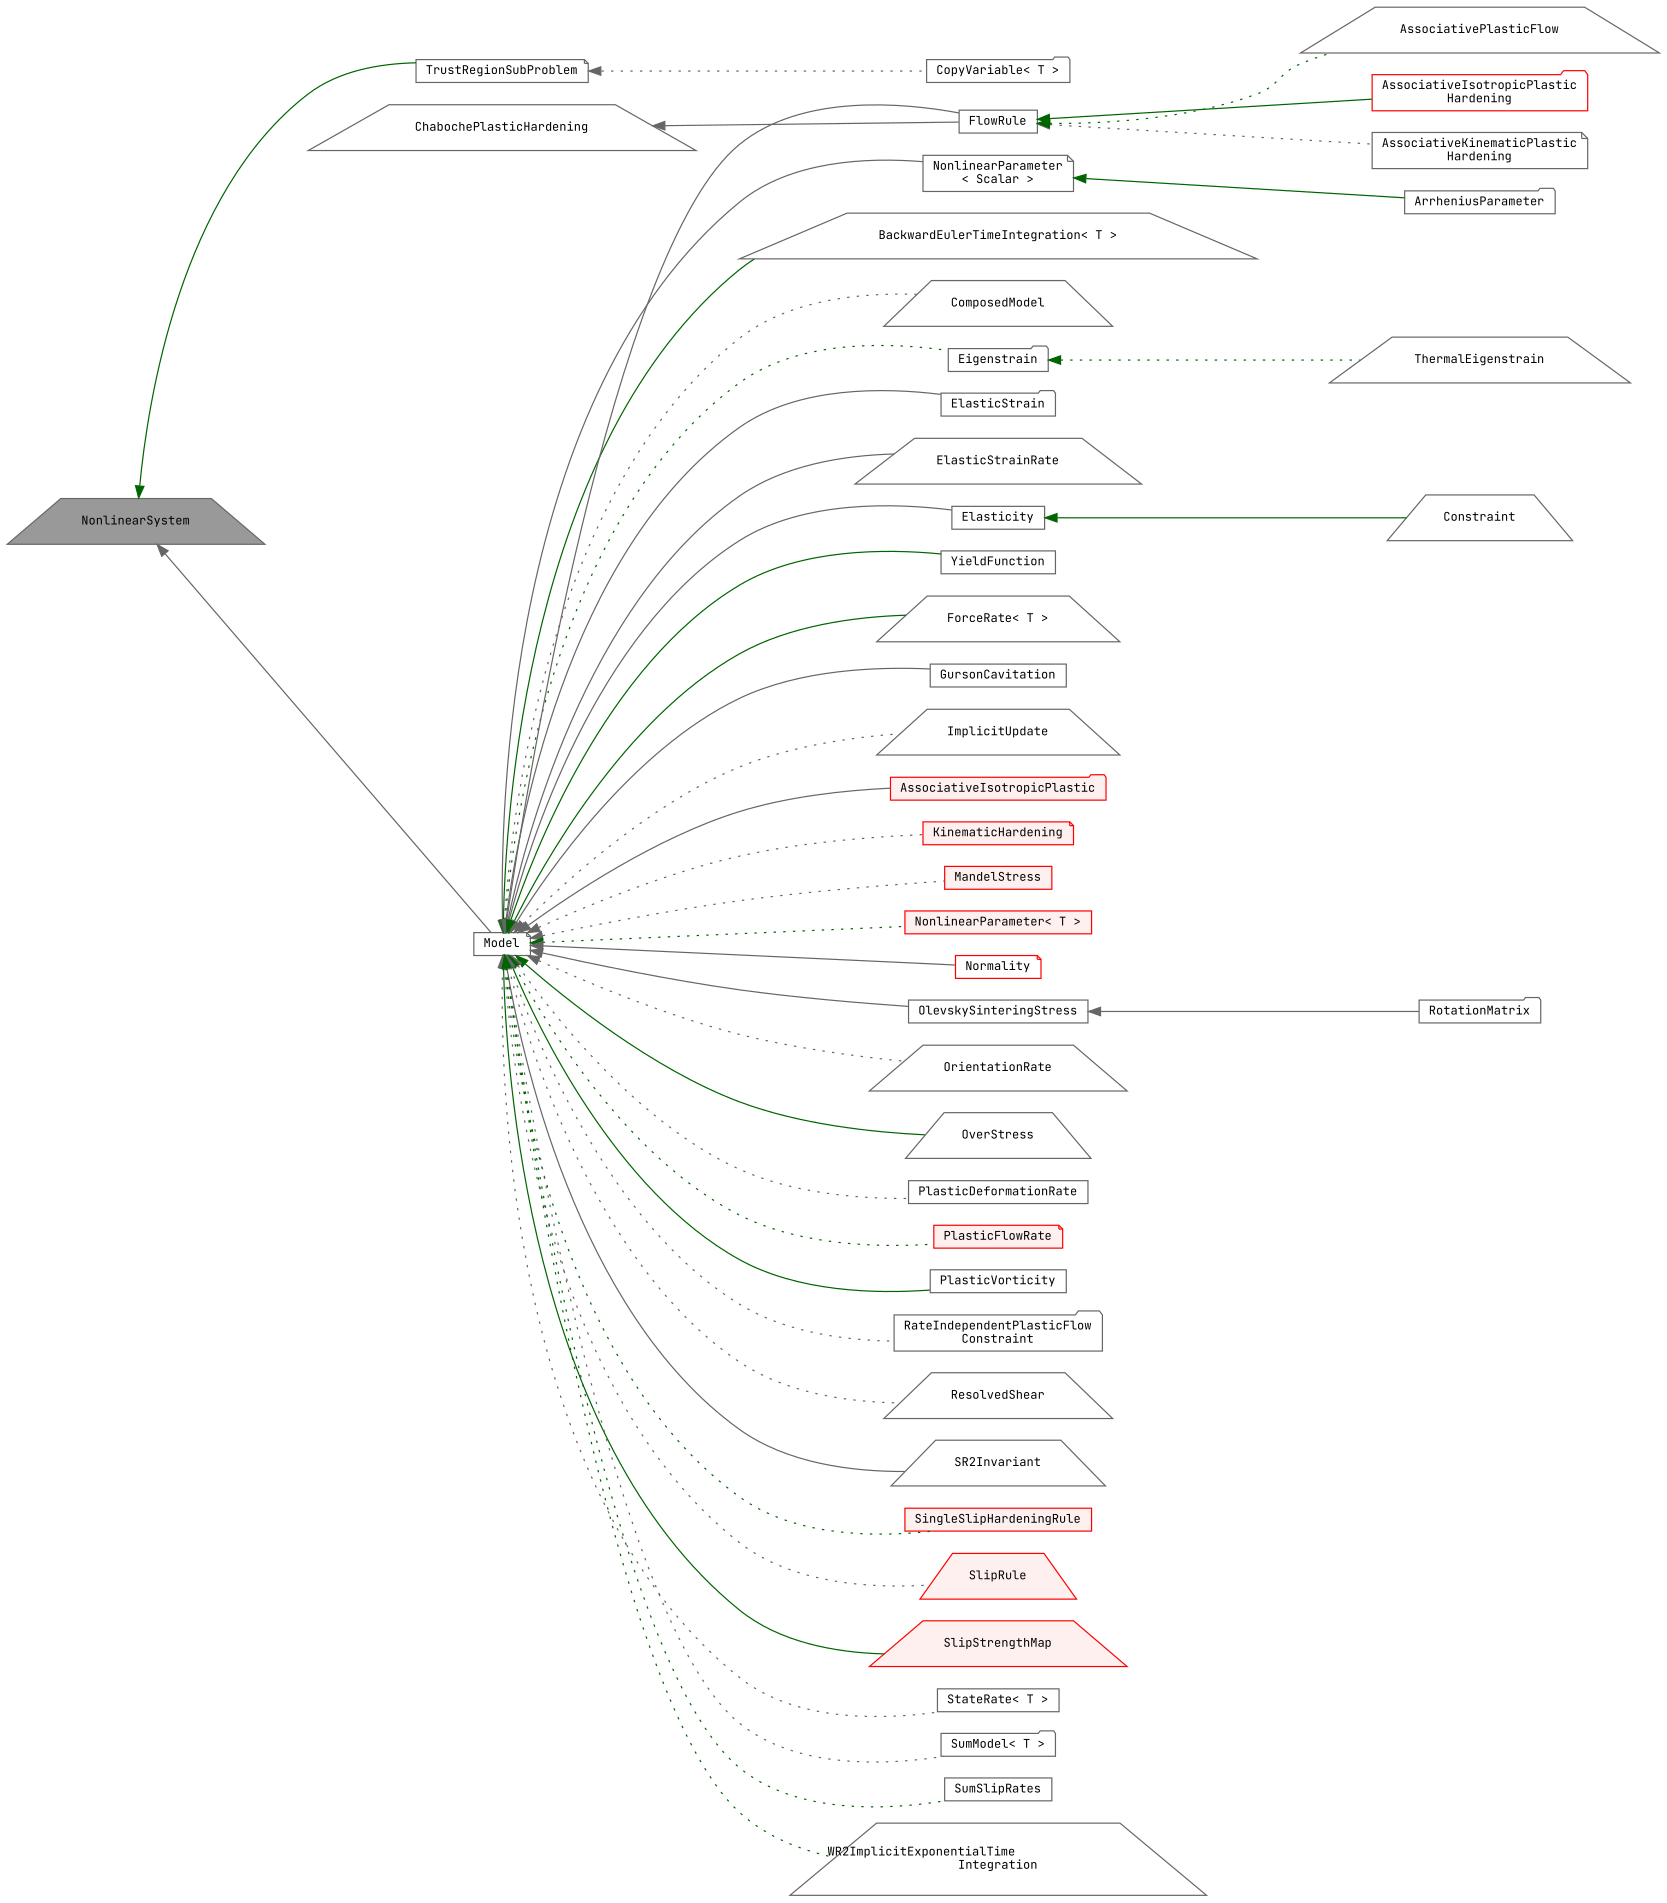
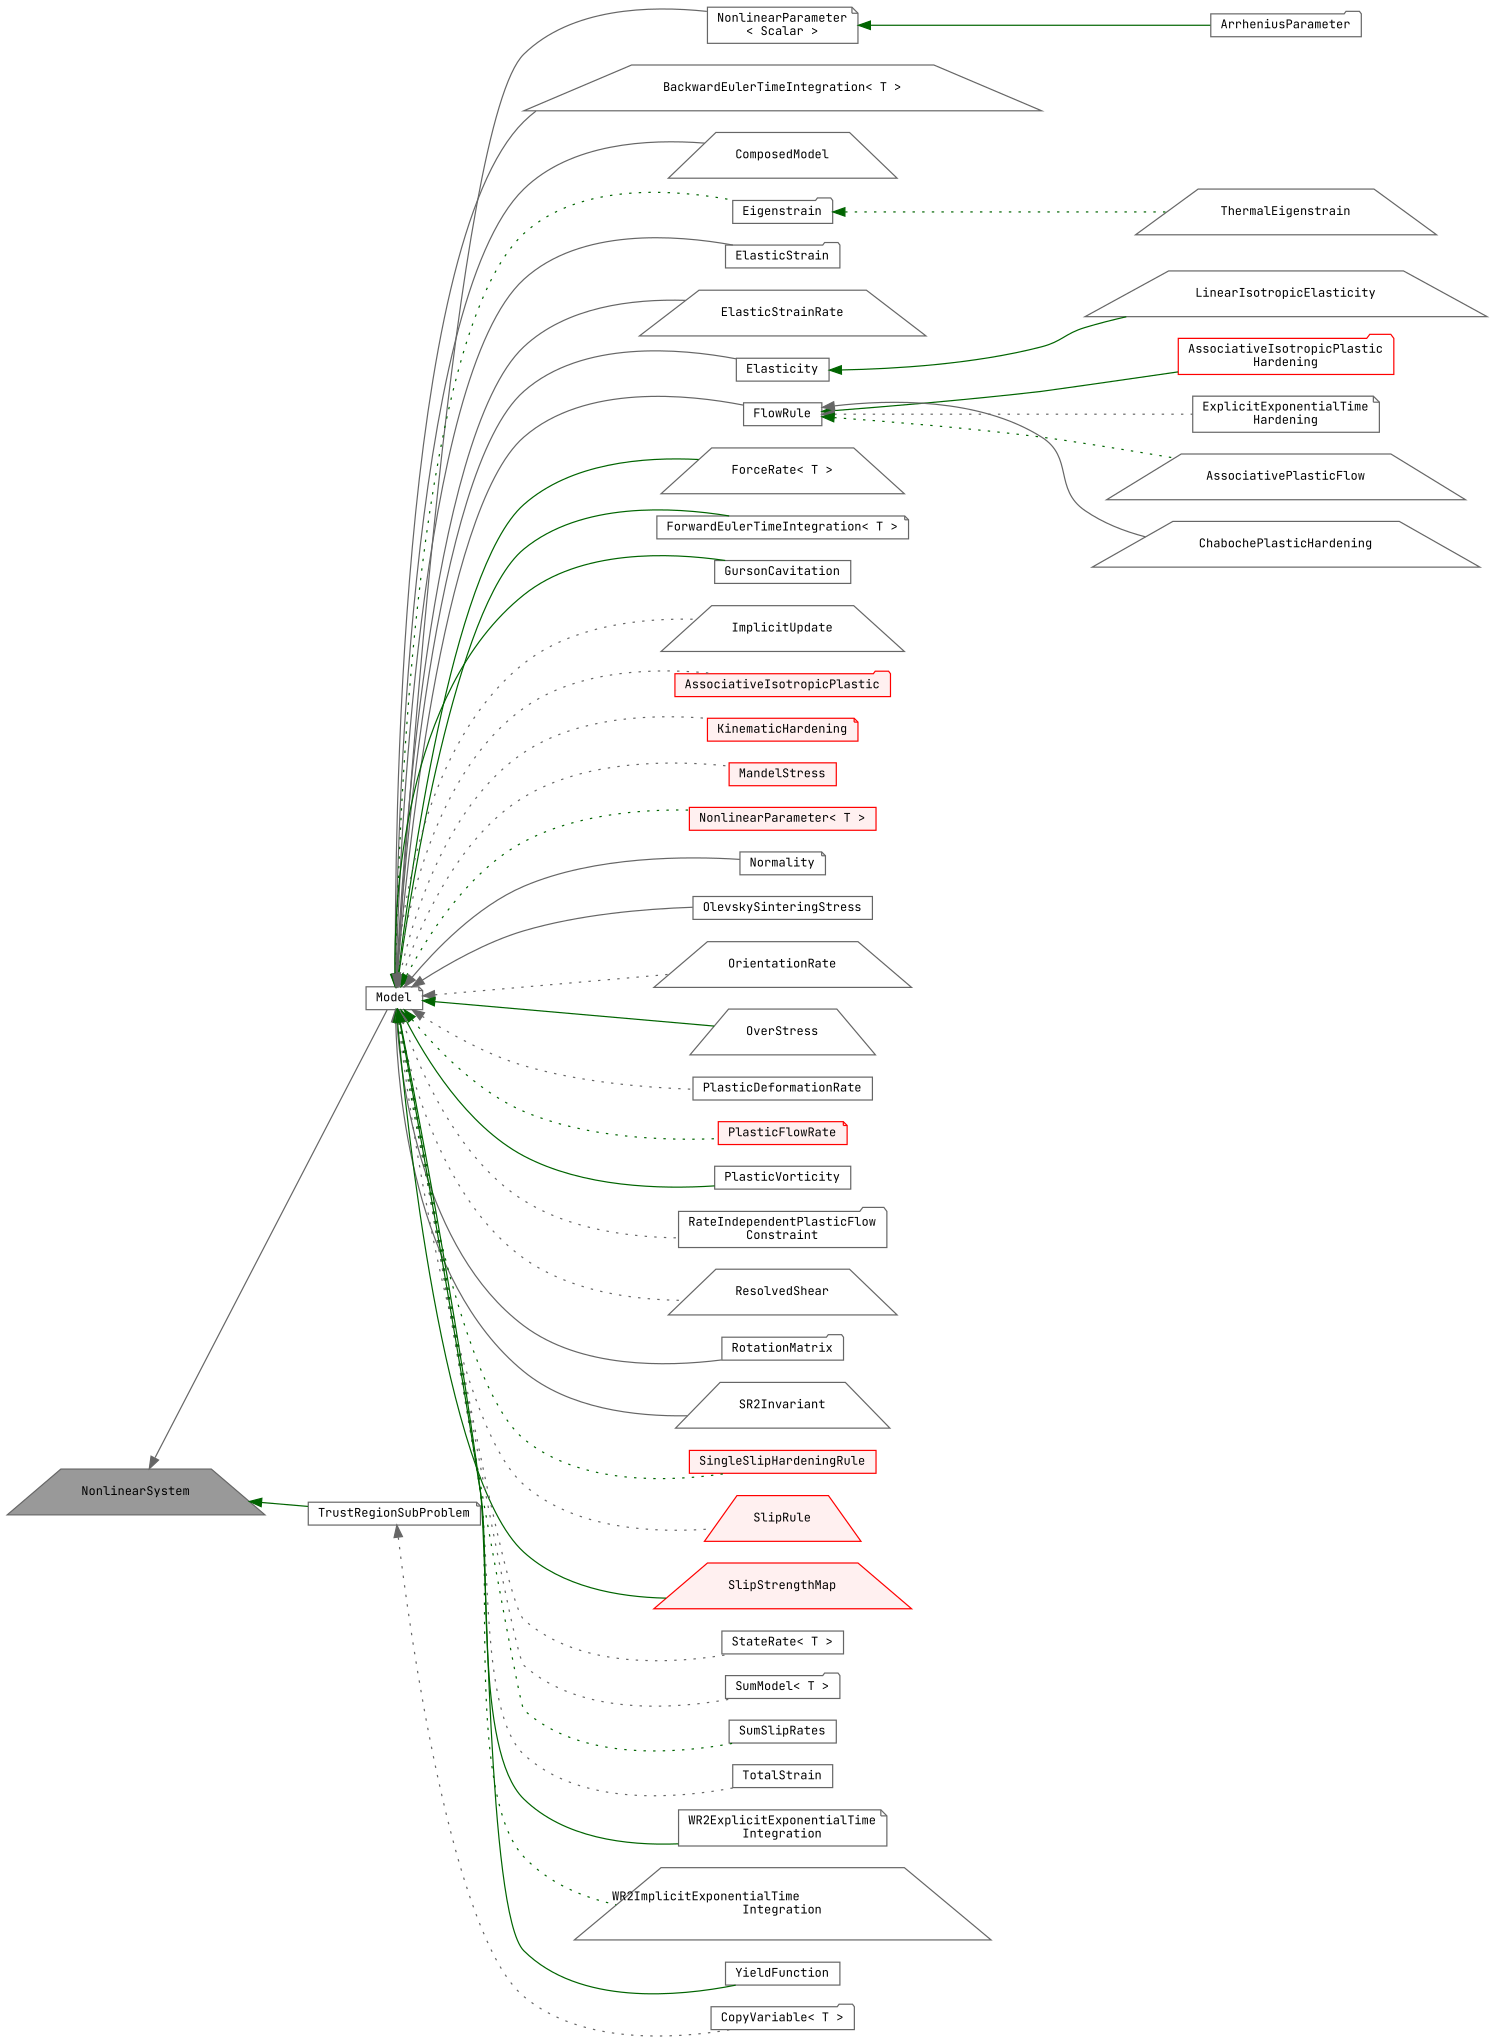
edge "FlowRule" -> "ChabochePlasticHardening": reversed
node "AssociativeKinematicPlastic Hardening": label "AssociativeKinematicPlastic Hardening" -> "ExplicitExponentialTime Hardening"
node "Constraint": label "Constraint" -> "LinearIsotropicElasticity"
edge "ComposedModel" -> "Model": style dotted -> solid
node "ForwardEulerTimeIntegration< T >": added
edge "BackwardEulerTimeIntegration< T >" -> "Model": color darkgreen -> gray40
edge "GursonCavitation" -> "Model": color gray40 -> darkgreen
edge "AssociativeIsotropicPlastic" -> "Model": style solid -> dotted
node "Normality": color red -> gray40
edge "RotationMatrix" -> "OlevskySinteringStress": now "RotationMatrix" -> "Model"
node "TotalStrain": added
node "WR2ExplicitExponentialTime Integration": added
